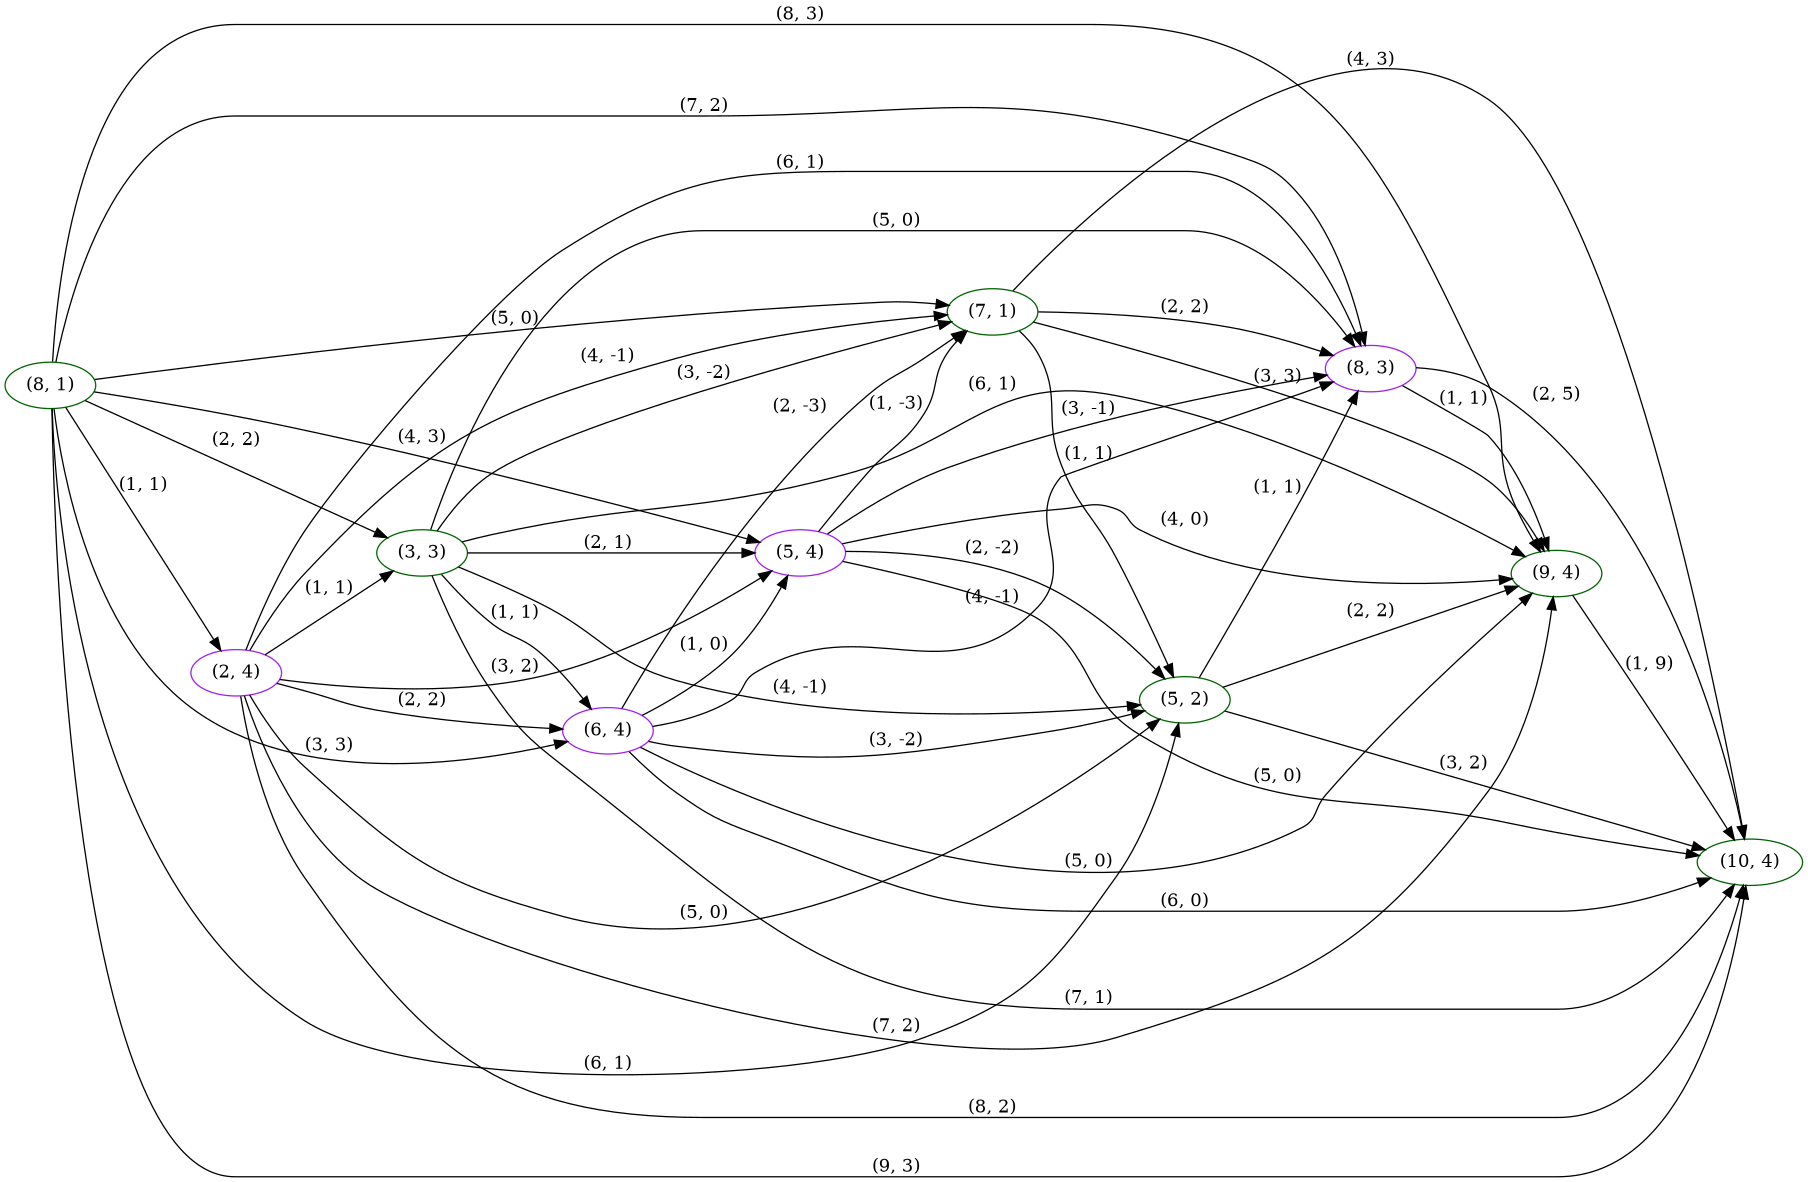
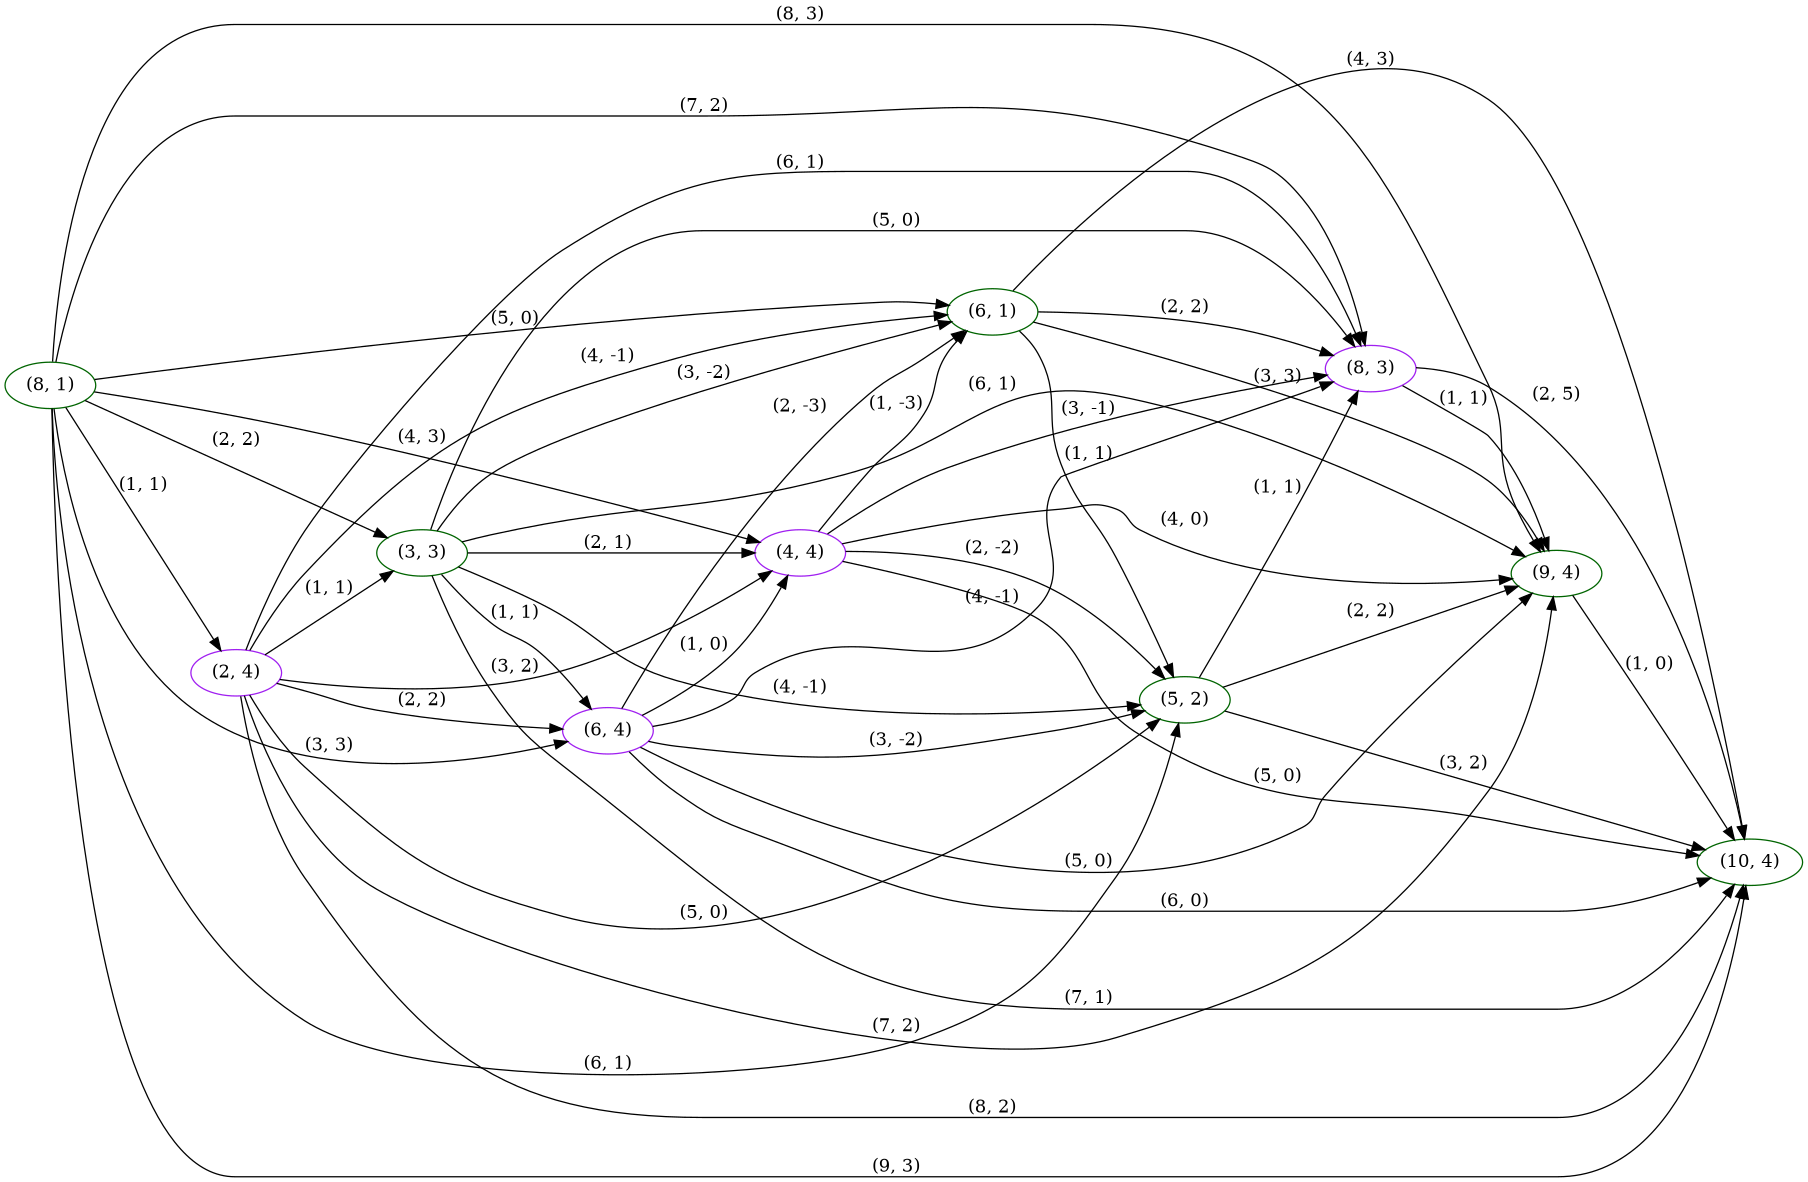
node "(7, 1)": label "(7, 1)" -> "(6, 1)"
node "(5, 4)": label "(5, 4)" -> "(4, 4)"
edge "(9, 4)" -> "(10, 4)": label "(1, 9)" -> "(1, 0)"
